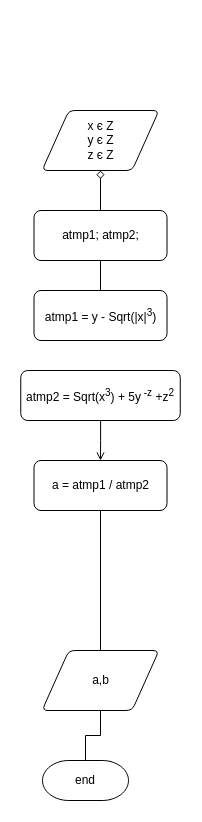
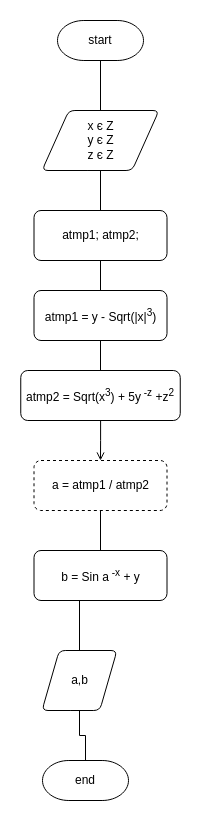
node "start": added
edge "start" -- "x є Z y є Z z є Z": added
edge "atmp1; atmp2;" -> "x є Z y є Z z є Z": arrowhead diamond -> none
edge "atmp1 = y - Sqrt(|x|3)" -- "atmp2 = Sqrt(x3) + 5y -z +z2": added
node "a = atmp1 / atmp2": style solid -> dashed
node "b = Sin a -x + y": added
node "a,b": size 117x60 -> 75x60
